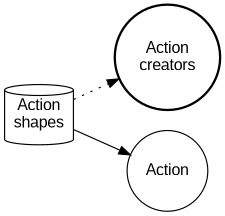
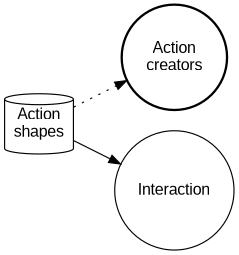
node "Action": label "Action" -> "Interaction"
